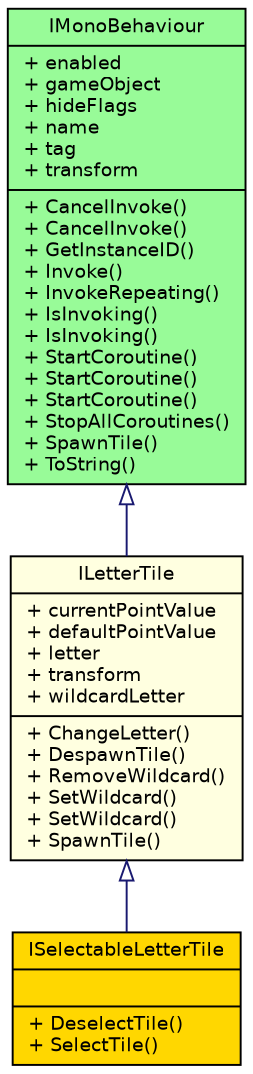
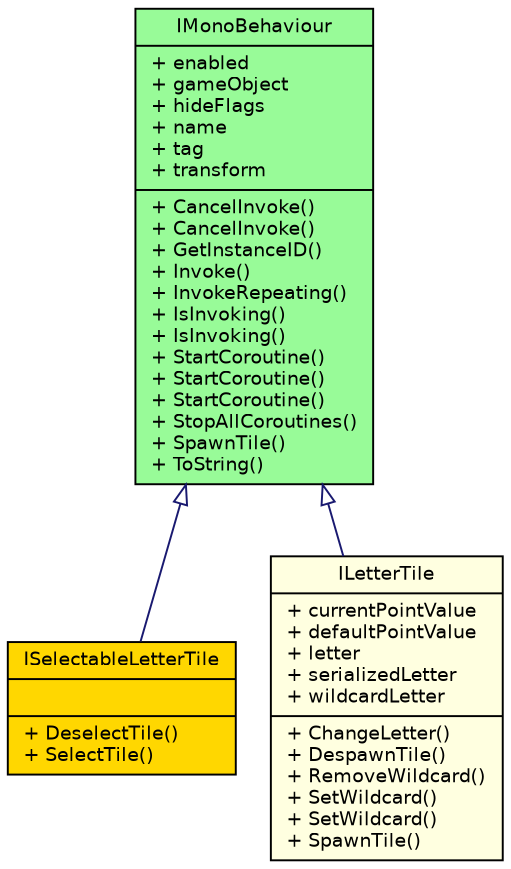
node "ILetterTile": text "+ transform" -> "+ serializedLetter"
edge "ISelectableLetterTile" -> "ILetterTile": now "ISelectableLetterTile" -> "IMonoBehaviour"
